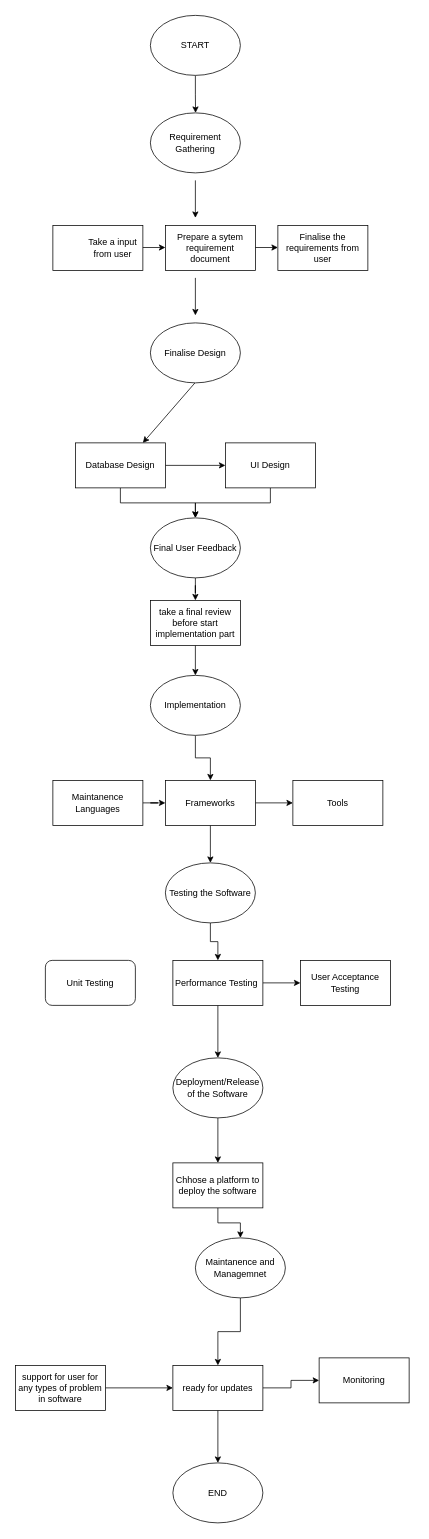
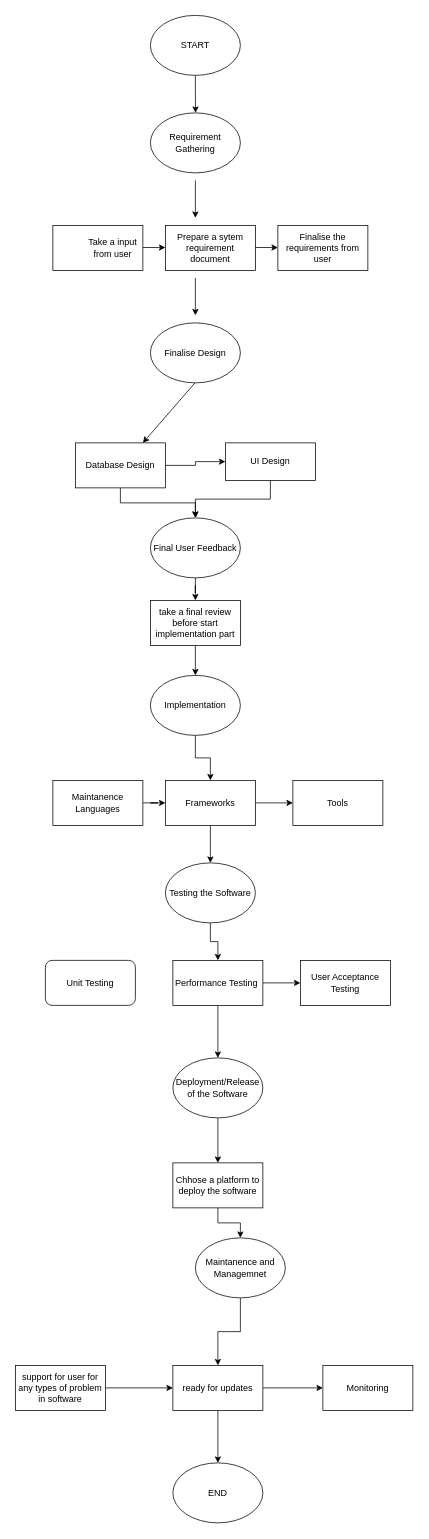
node "UI Design": size 90x45 -> 90x38
node "Monitoring": moved (364, 1380) -> (368, 1388)
